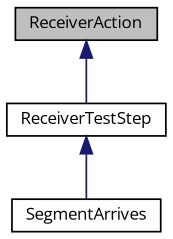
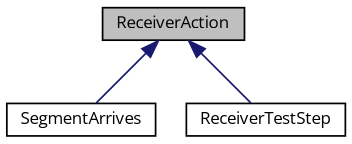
edge "SegmentArrives" -> "ReceiverTestStep": now "SegmentArrives" -> "ReceiverAction"
